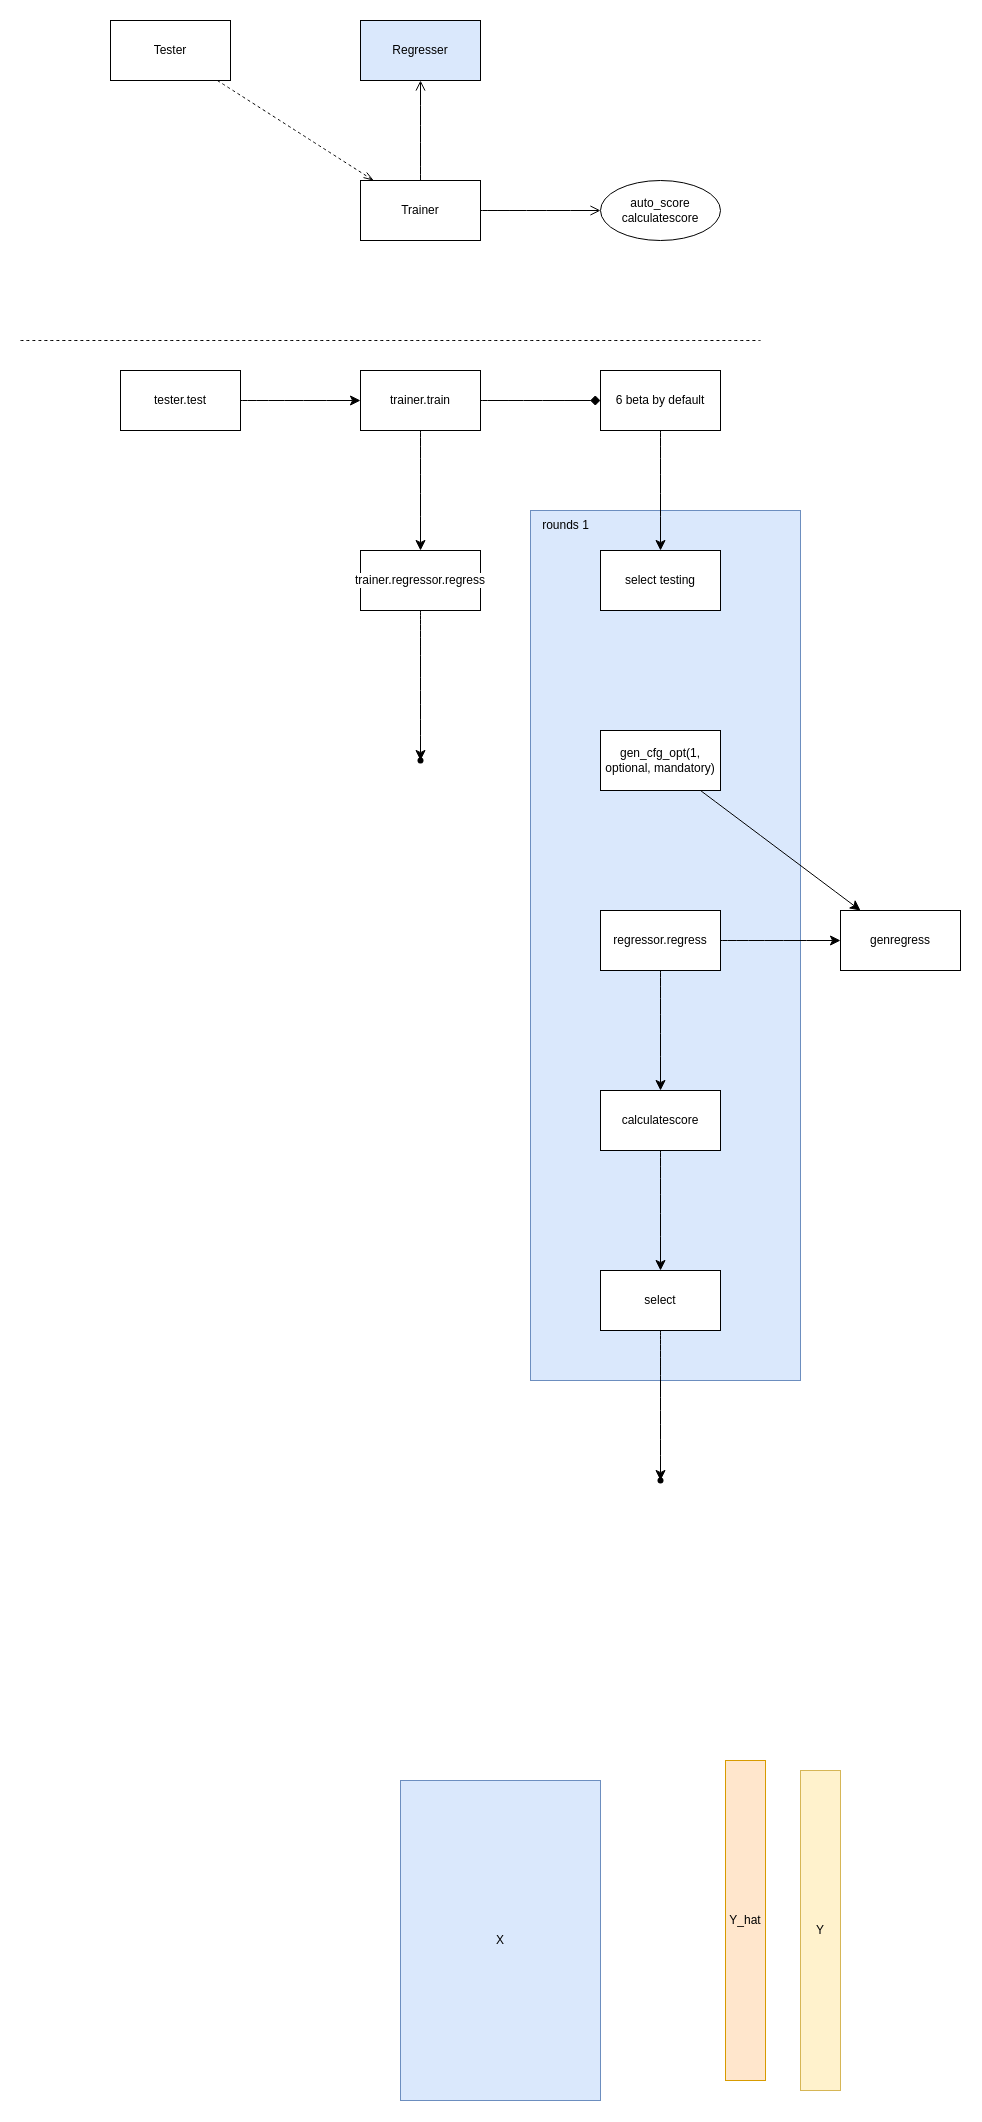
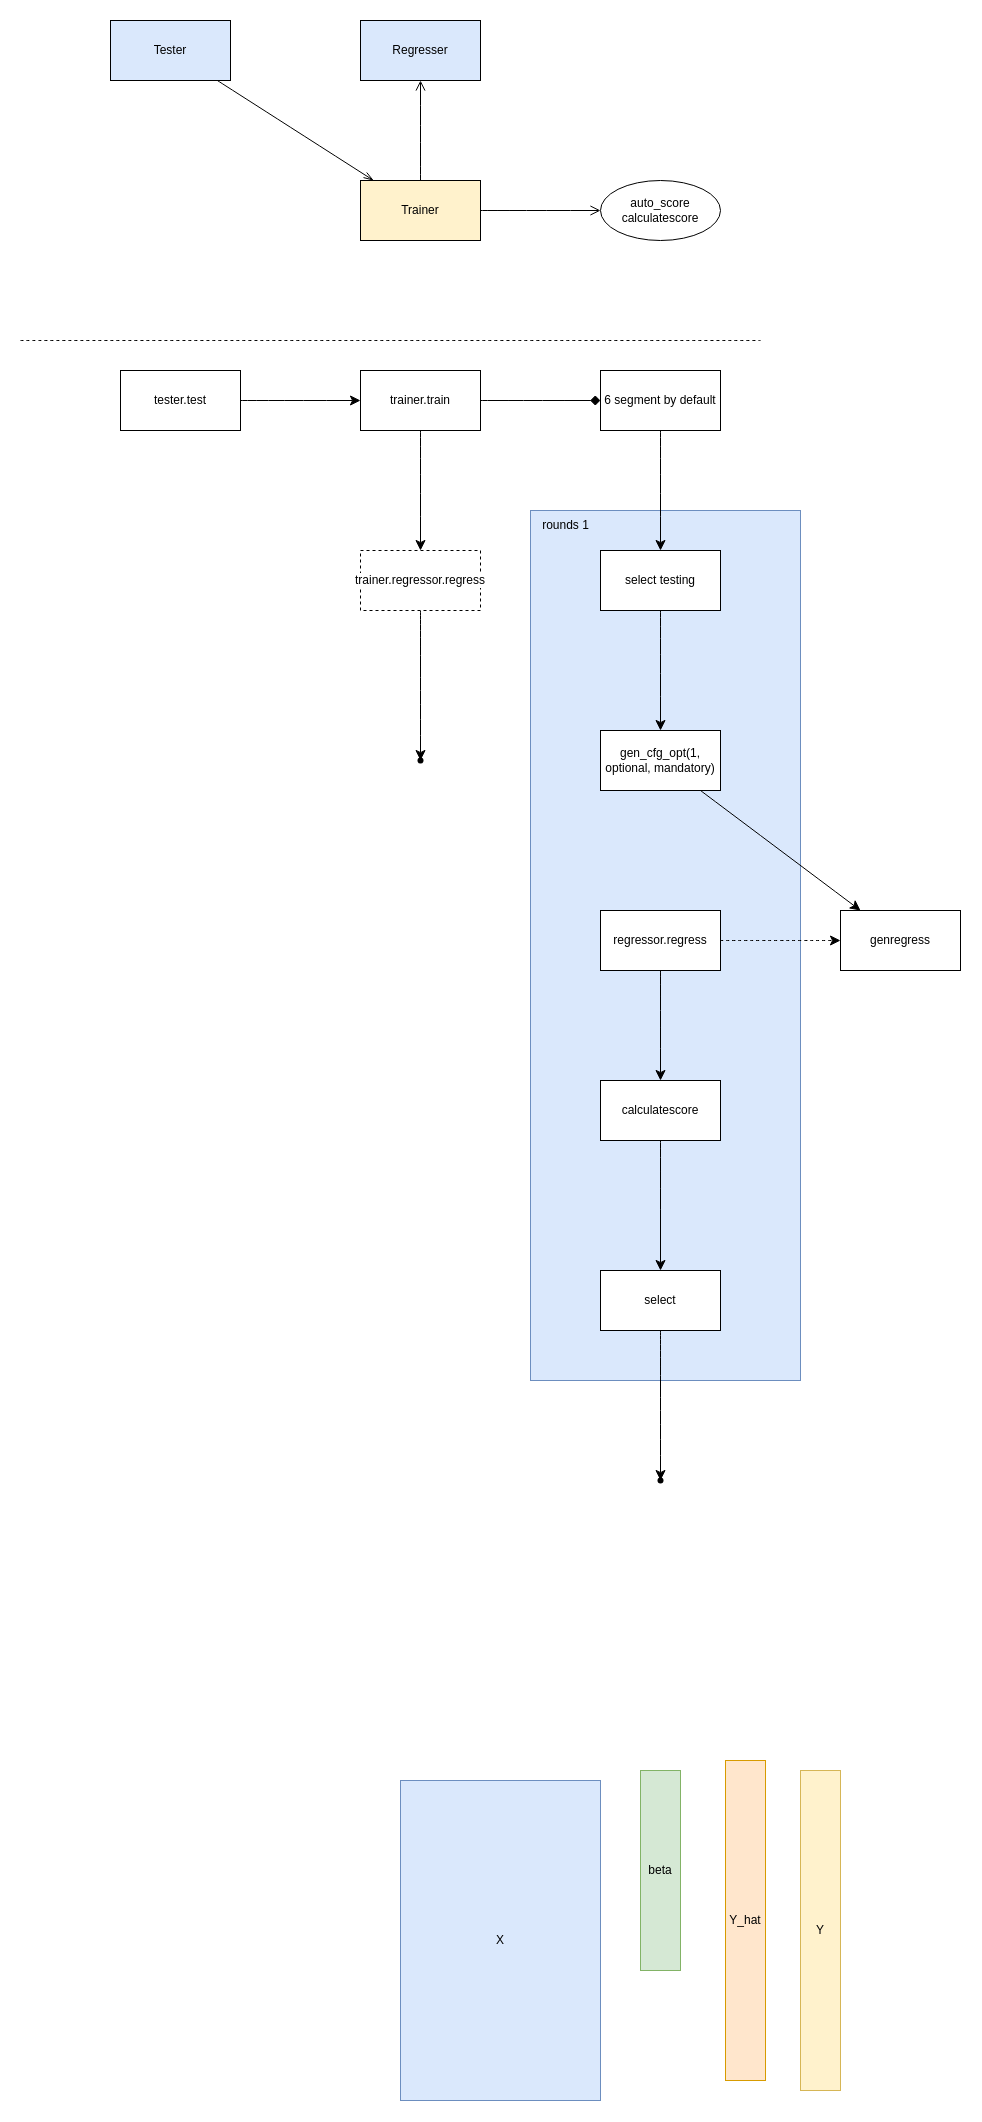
node "Tester": fillcolor #ffffff -> #dae8fc
edge "Tester" -> "Trainer": style dashed -> solid
node "Trainer": fillcolor #ffffff -> #fff2cc
node "6 beta by default": label "6 beta by default" -> "6 segment by default"
node "trainer.regressor.regress": style solid -> dashed
edge "select testing" -> "gen_cfg_opt(1, optional, mandatory)": added
edge "regressor.regress" -> "genregress": style solid -> dashed
node "calculatescore": moved (661, 1121) -> (661, 1111)
node "beta": added
